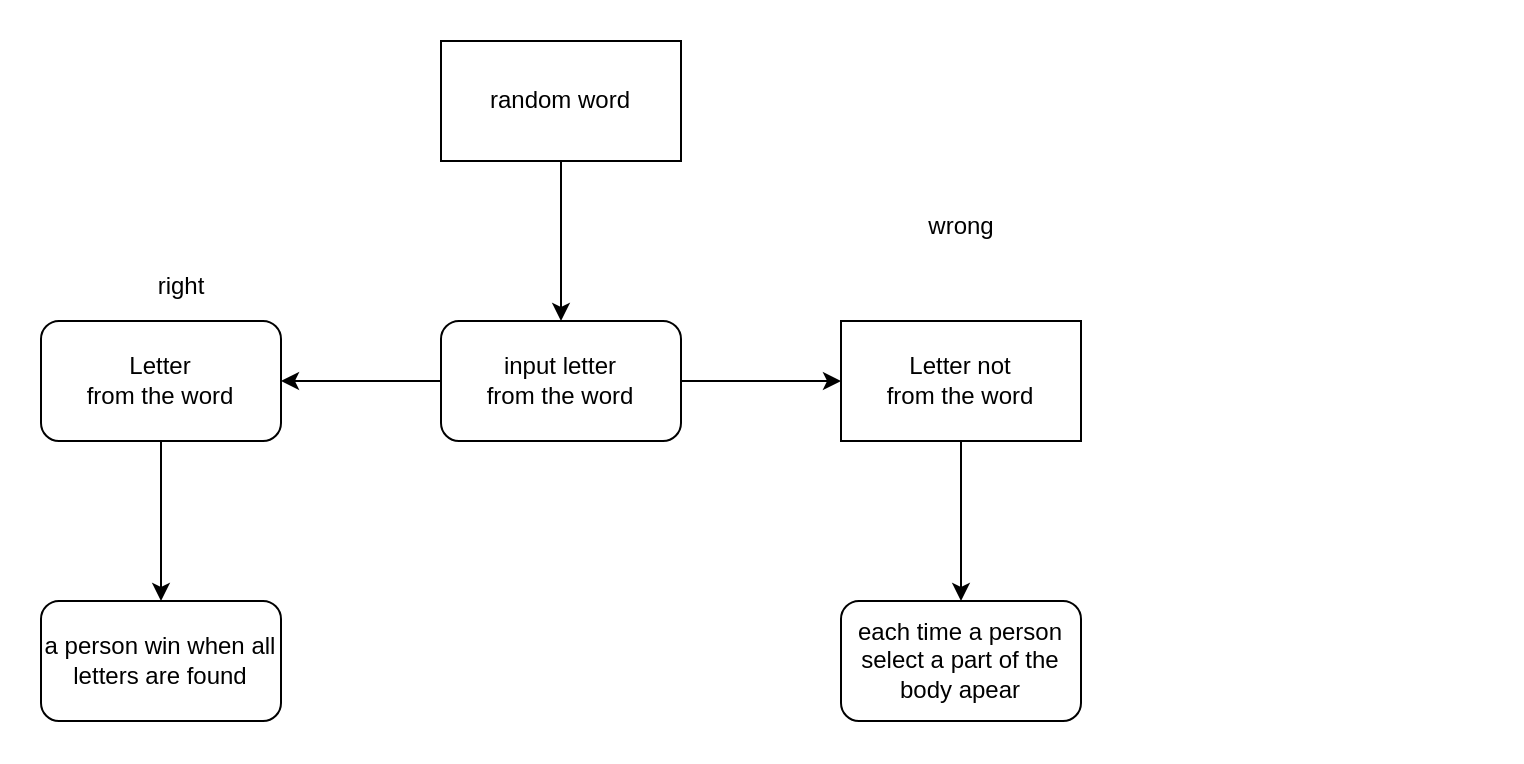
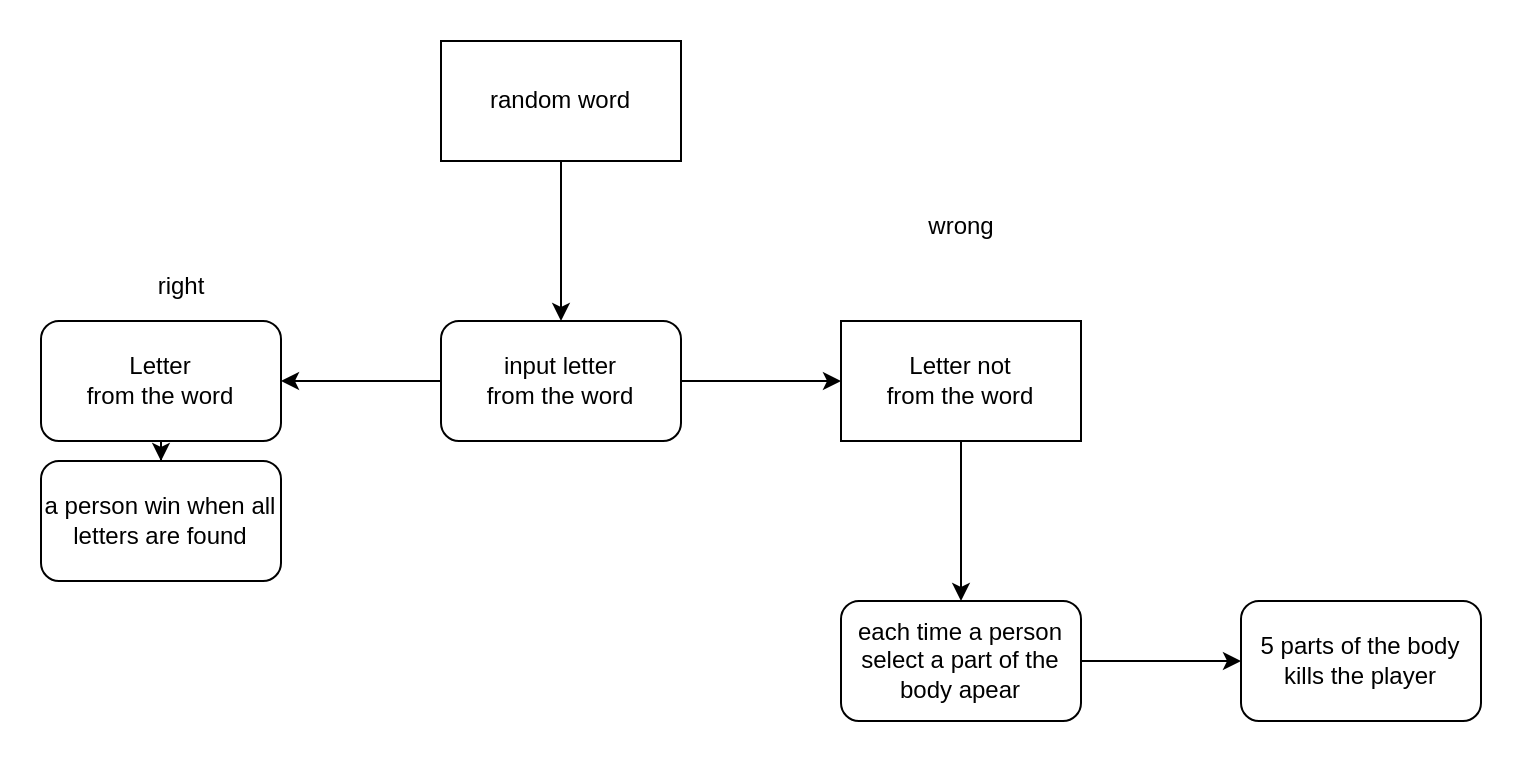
node "a person win when all letters are found": moved (161, 661) -> (161, 521)
edge "each time a person select a part of the body apear" -> "5 parts of the body kills the player": added
node "5 parts of the body kills the player": added
